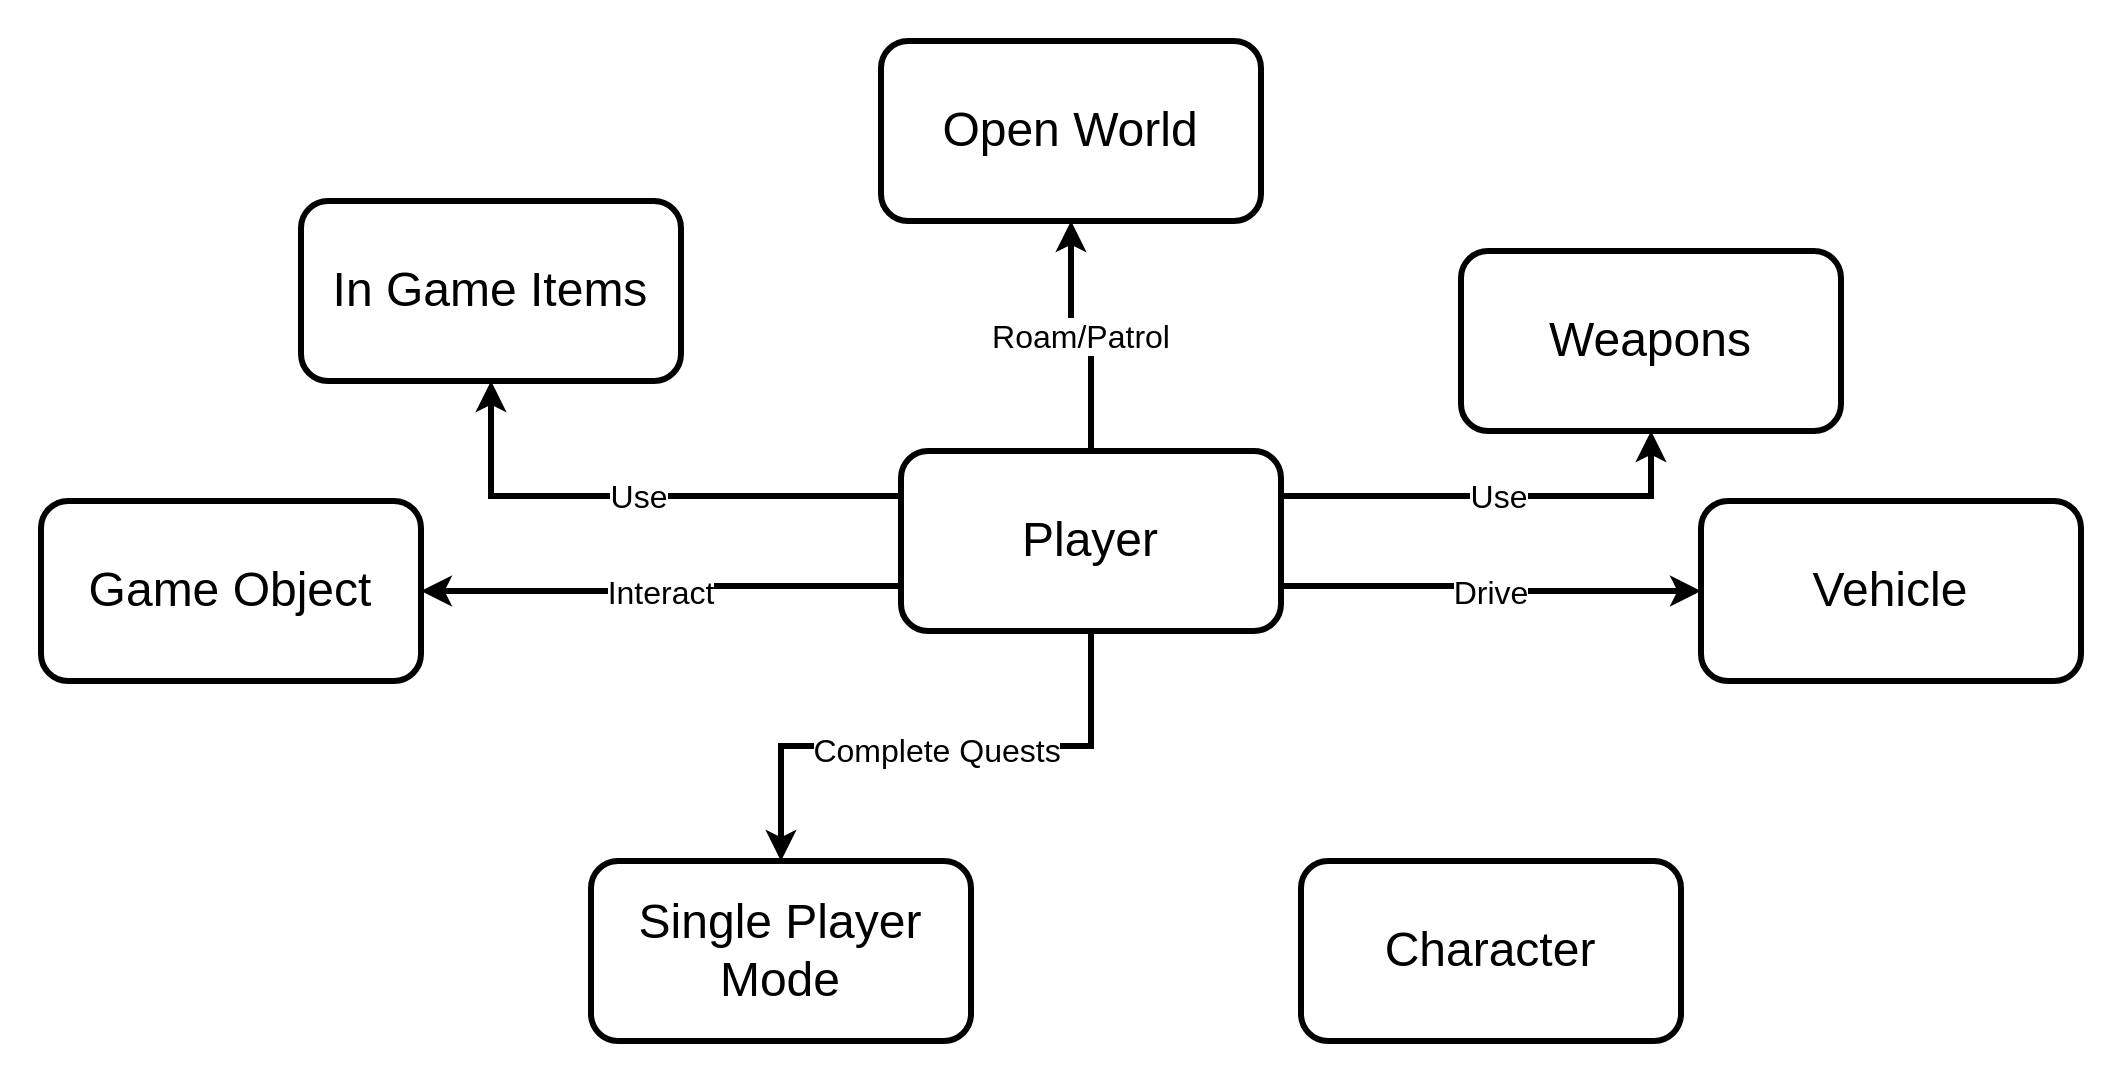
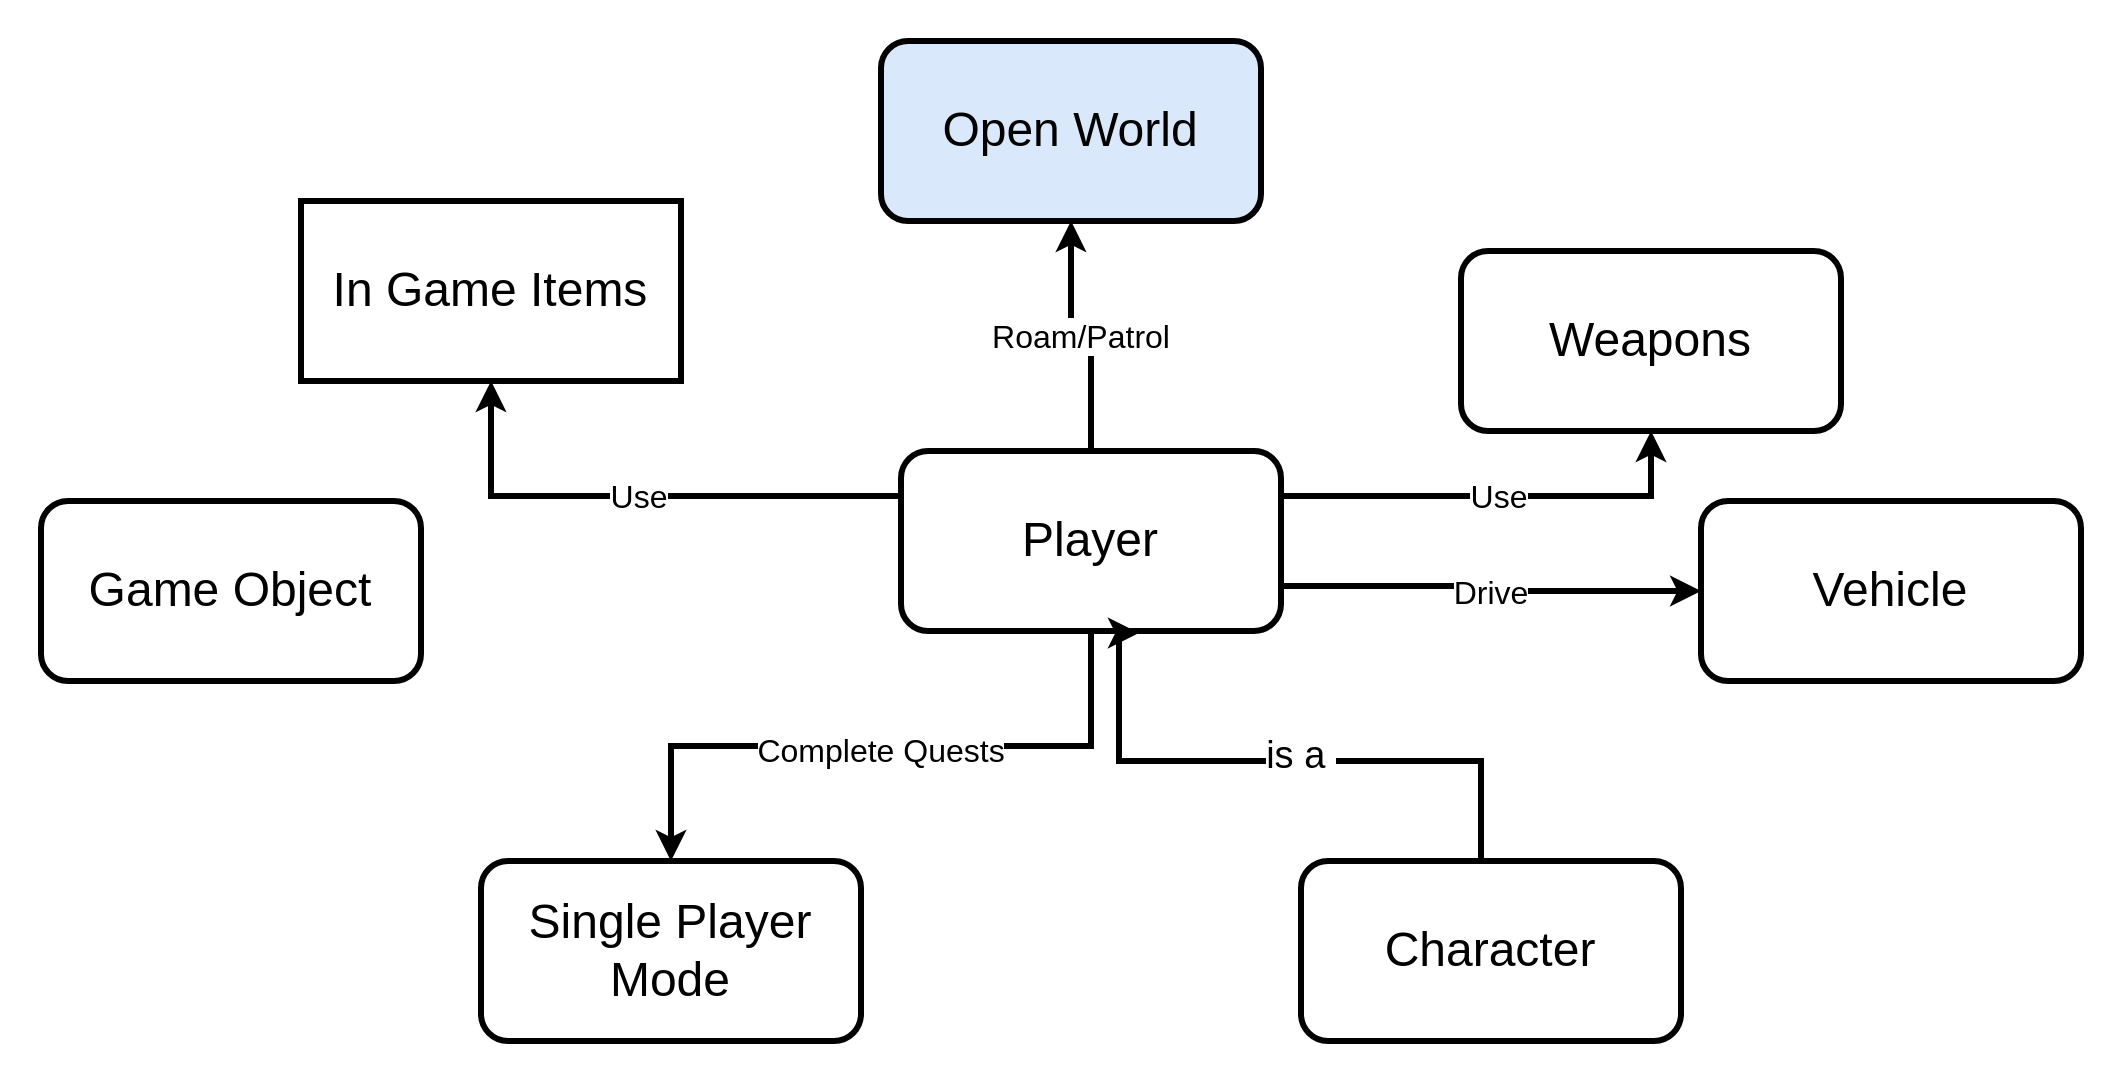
node "Open World": fillcolor #ffffff -> #dae8fc
node "In Game Items": shape rounded rectangle -> rectangle
edge "Player" -> "Game Object": removed, label "Interact"
edge "Character" -> "Player": added, label "is a"
node "Single Player Mode": moved (781, 951) -> (671, 951)
